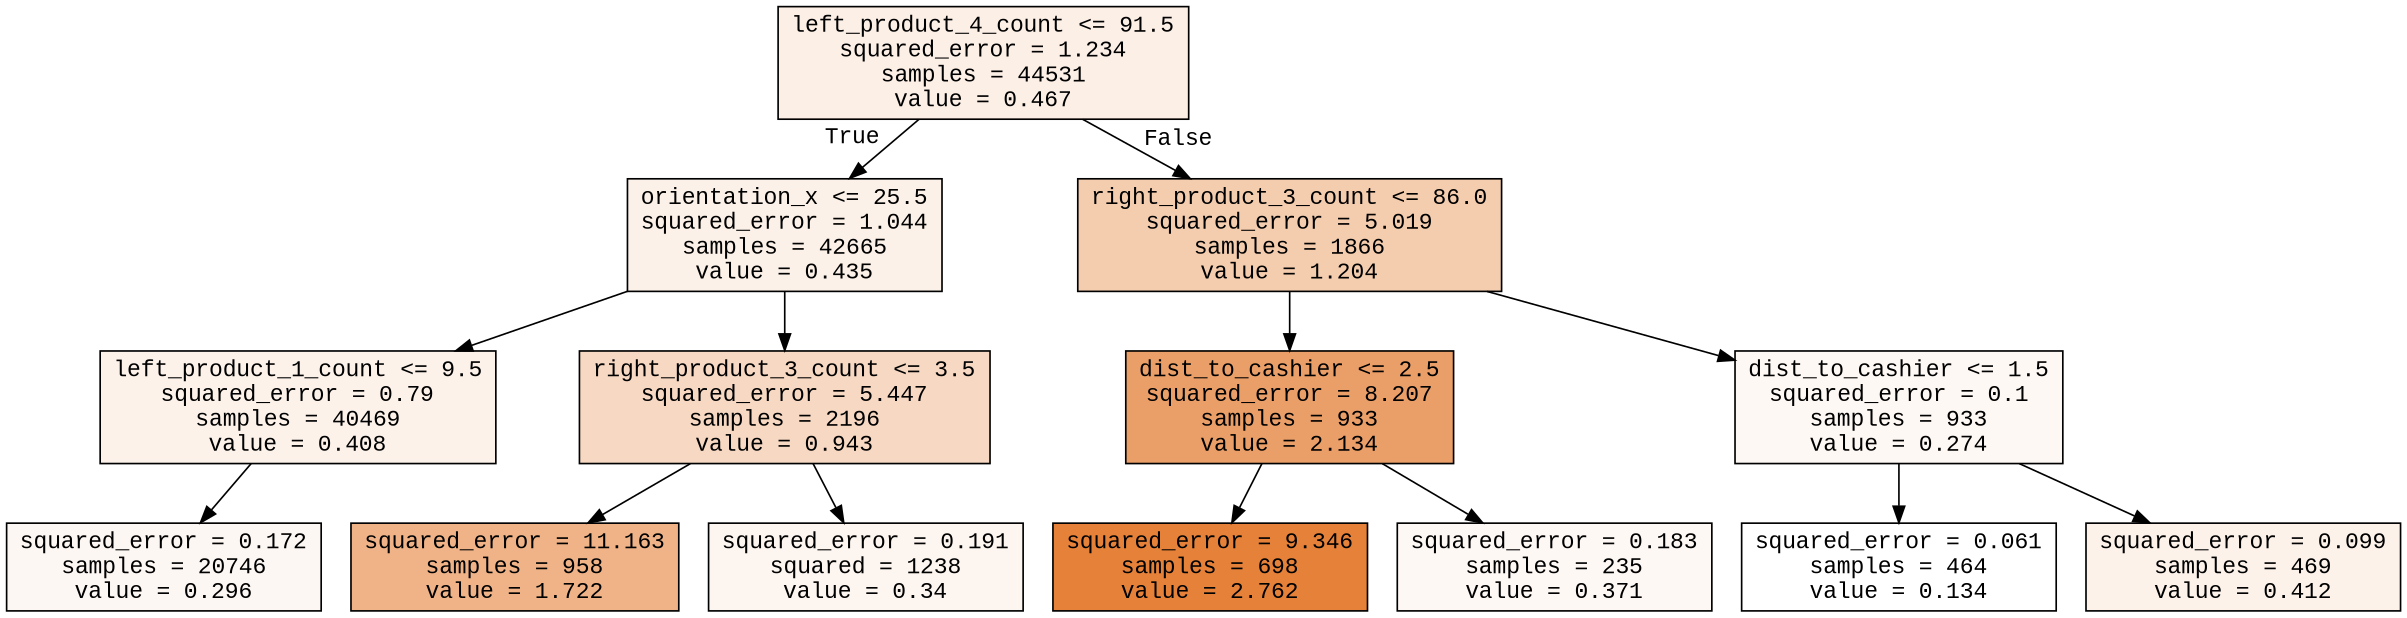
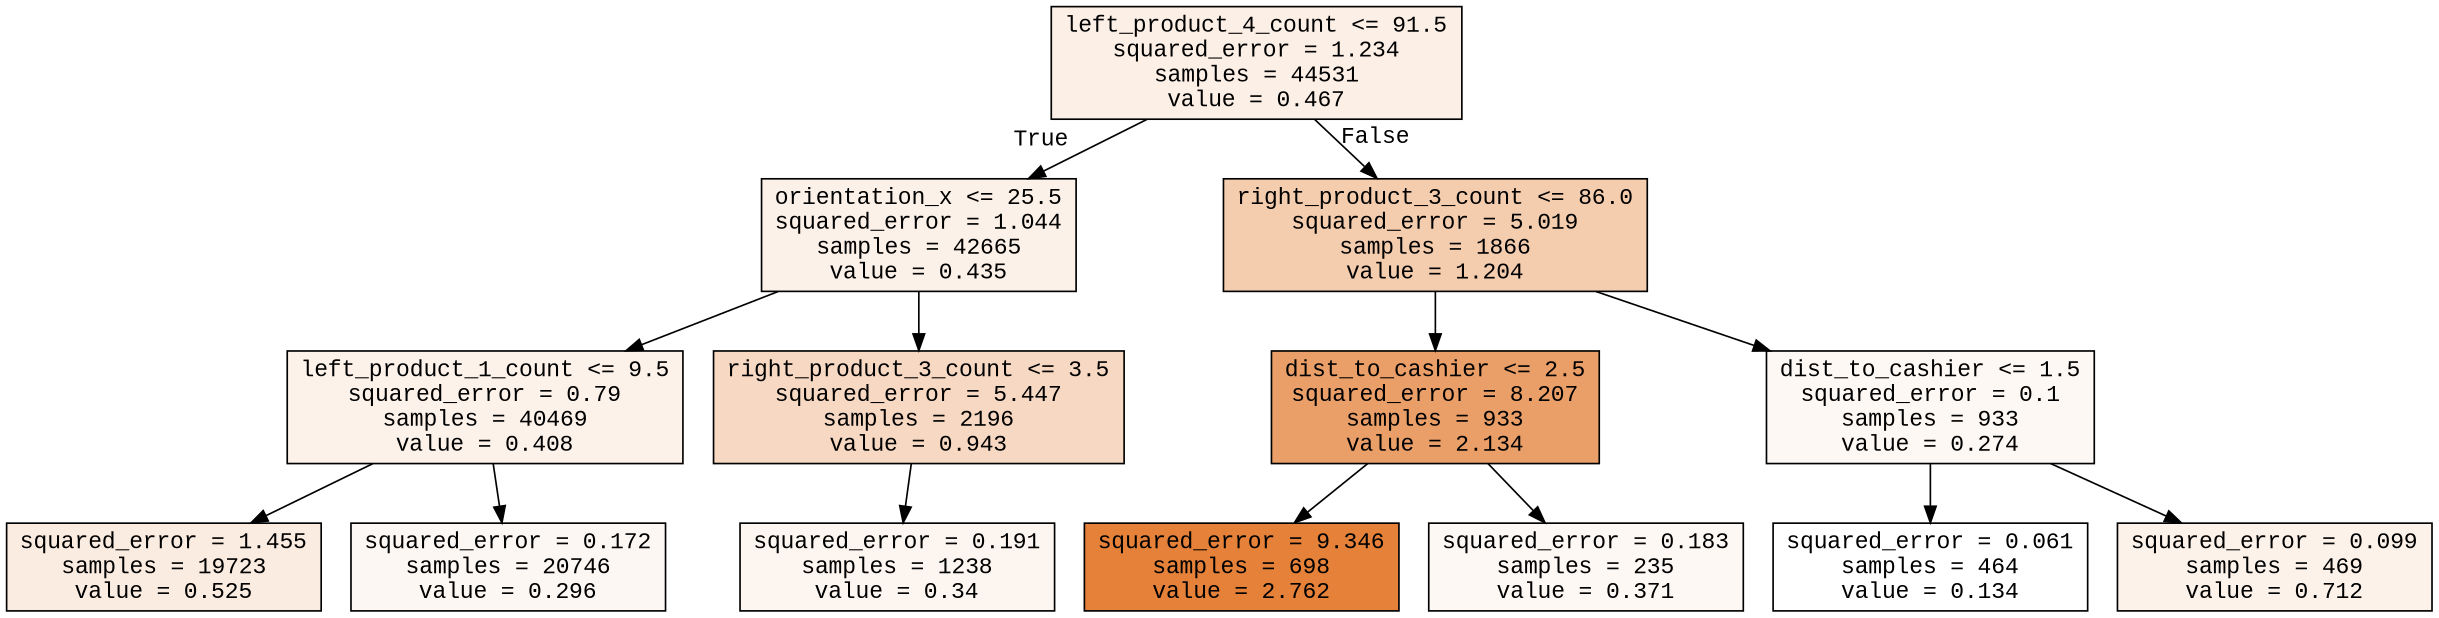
node "squared_error = 1.455 samples = 19723 value = 0.525": added
node "squared_error = 11.163 samples = 958 value = 1.722": removed
node "squared_error = 0.191 squared = 1238 value = 0.34": label "squared_error = 0.191 squared = 1238 value = 0.34" -> "squared_error = 0.191 samples = 1238 value = 0.34"
node "squared_error = 0.099 samples = 469 value = 0.412": label "squared_error = 0.099 samples = 469 value = 0.412" -> "squared_error = 0.099 samples = 469 value = 0.712"
